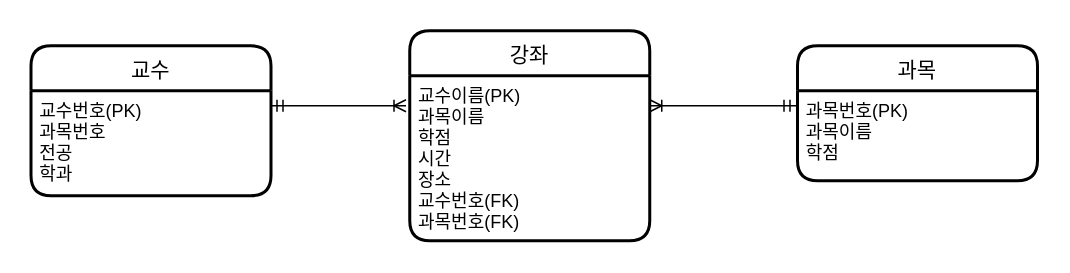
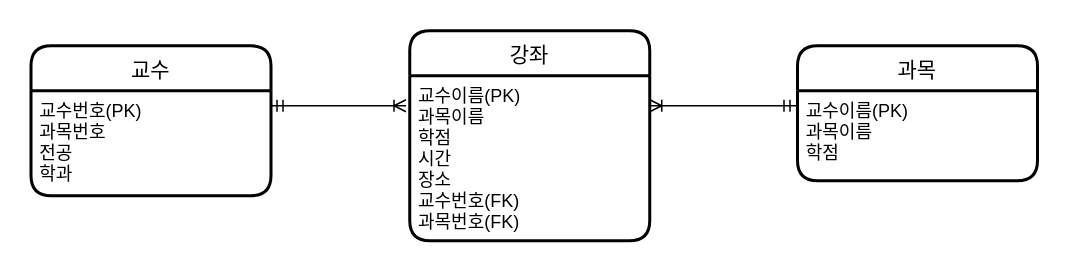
node "과목번호(PK) 과목이름 학점": label "과목번호(PK) 과목이름 학점" -> "교수이름(PK) 과목이름 학점"
